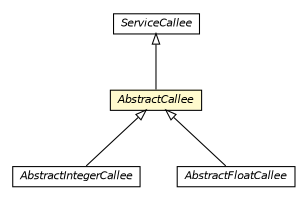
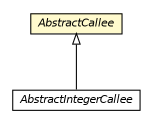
node "ServiceCallee": removed
node "AbstractFloatCallee": removed
